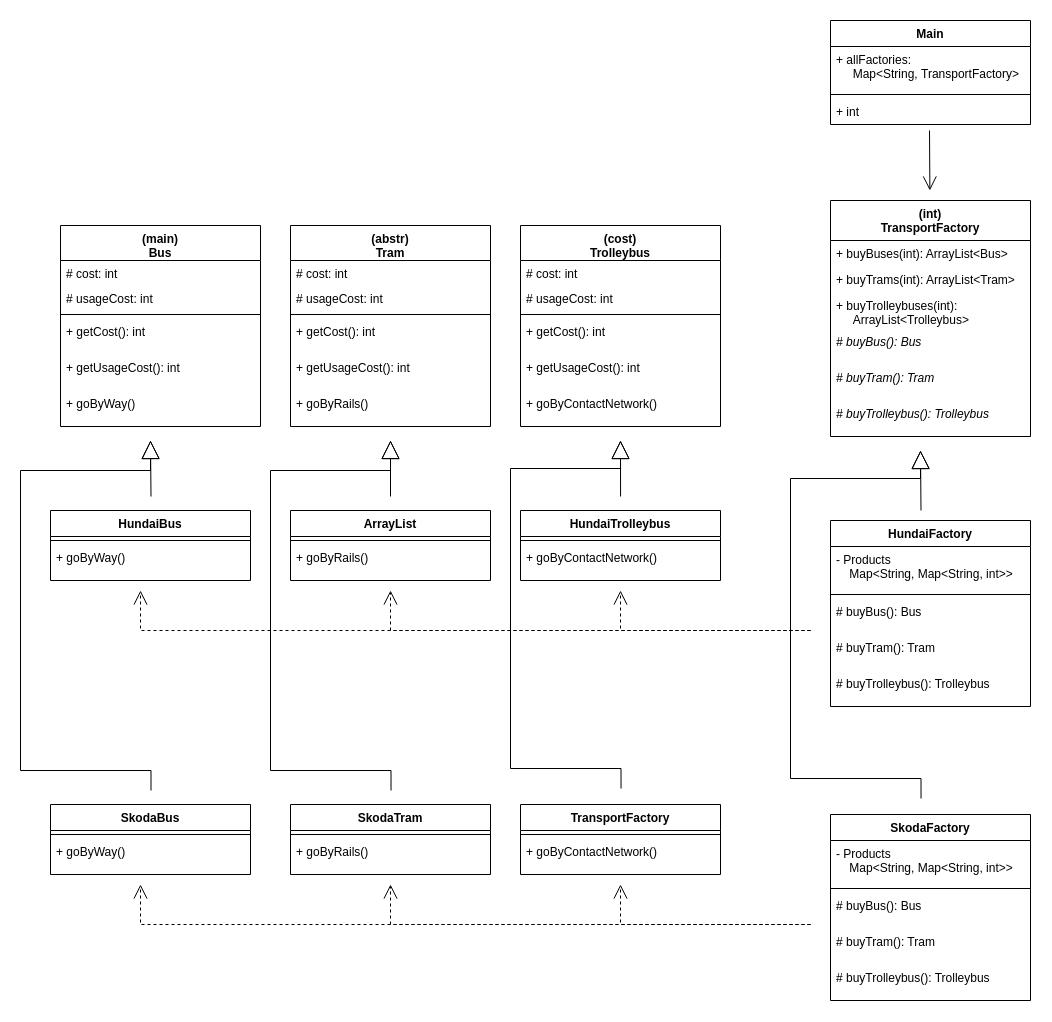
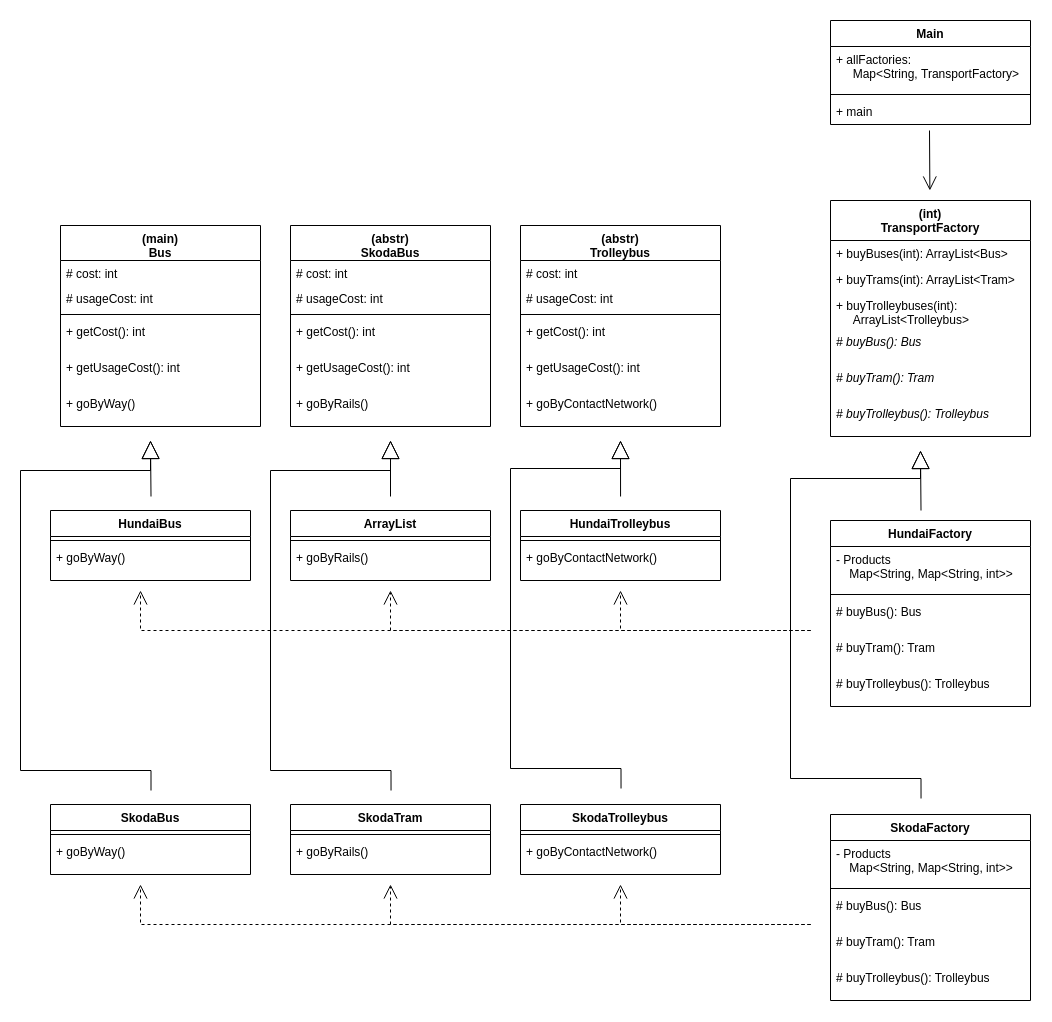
node "+ int": label "+ int" -> "+ main"
node "(abstr) Tram": label "(abstr) Tram" -> "(abstr) SkodaBus"
node "(cost) Trolleybus": label "(cost) Trolleybus" -> "(abstr) Trolleybus"
node "TransportFactory": label "TransportFactory" -> "SkodaTrolleybus"
